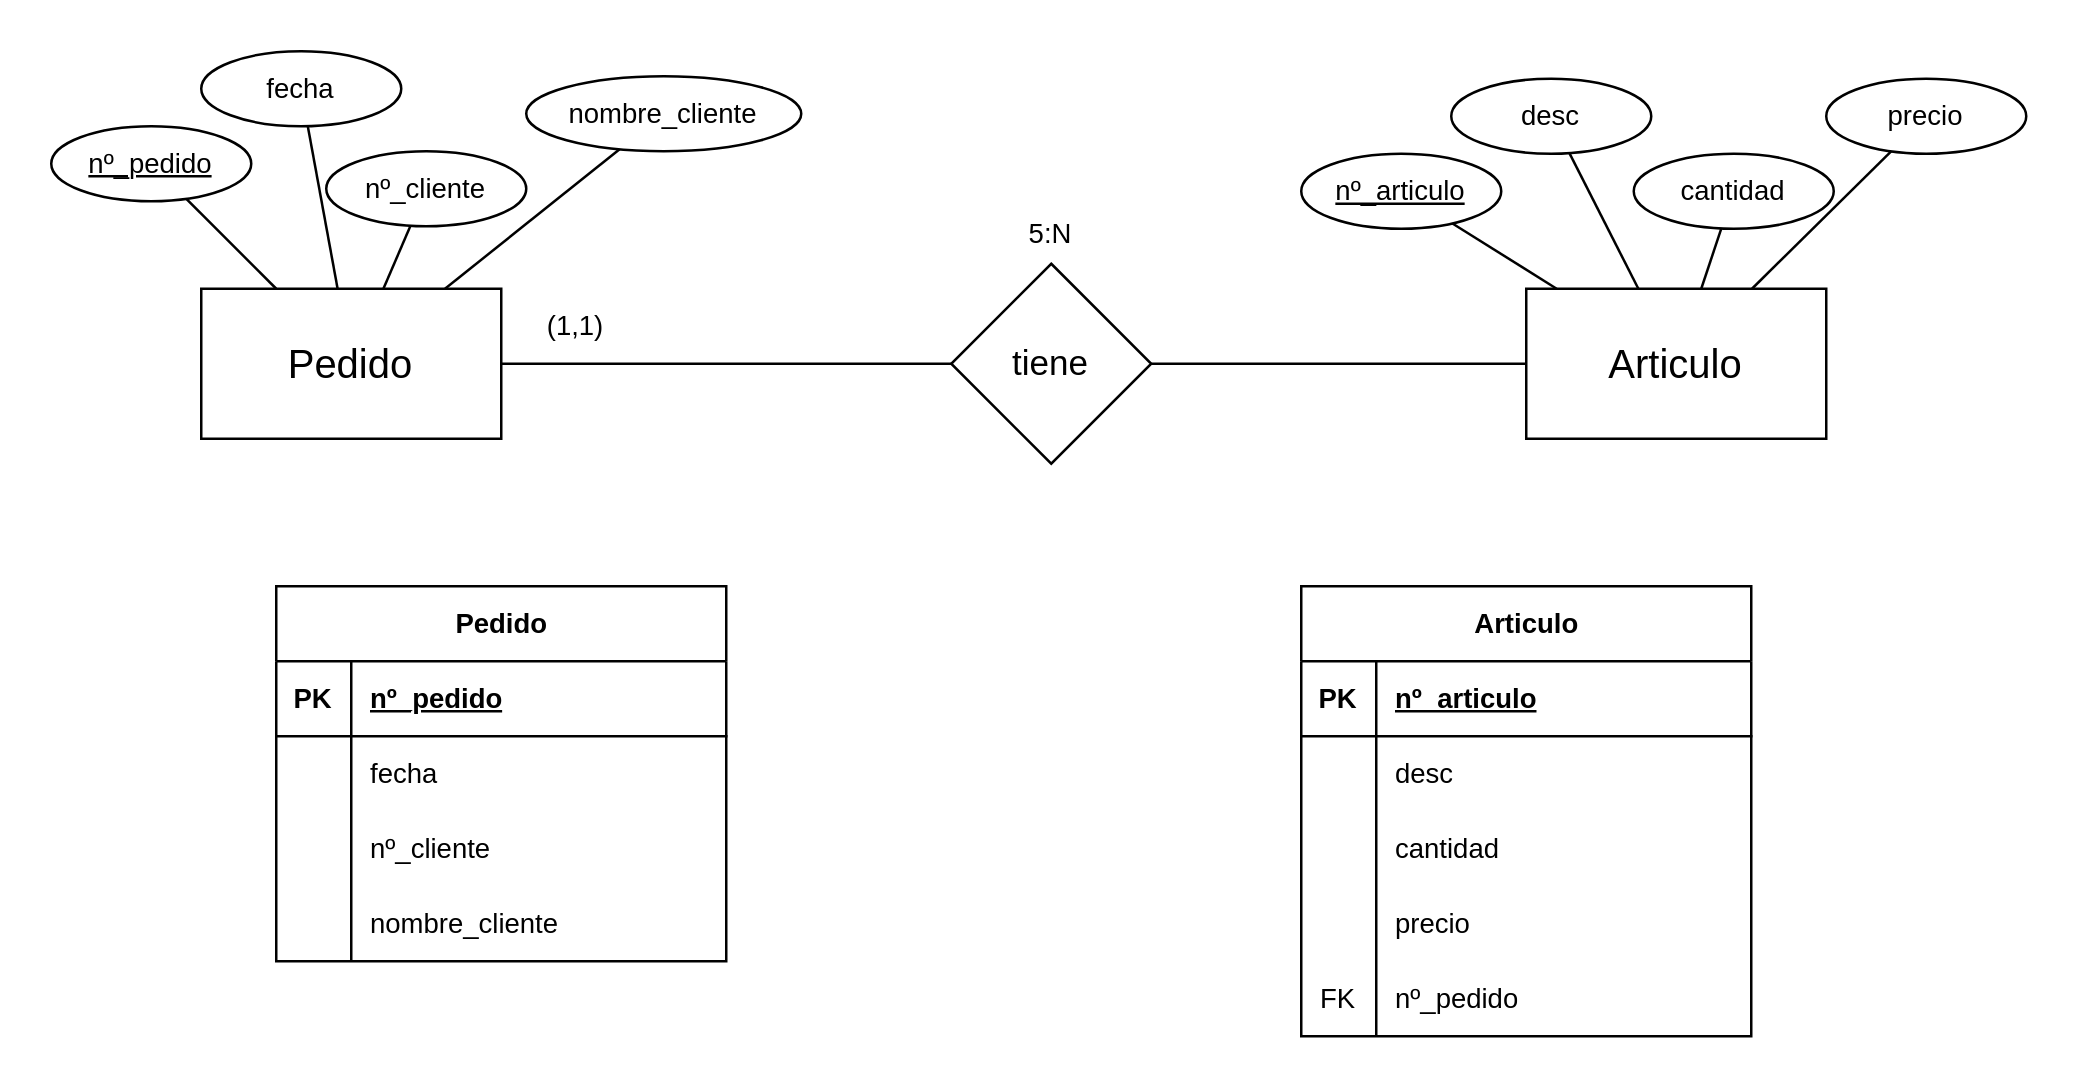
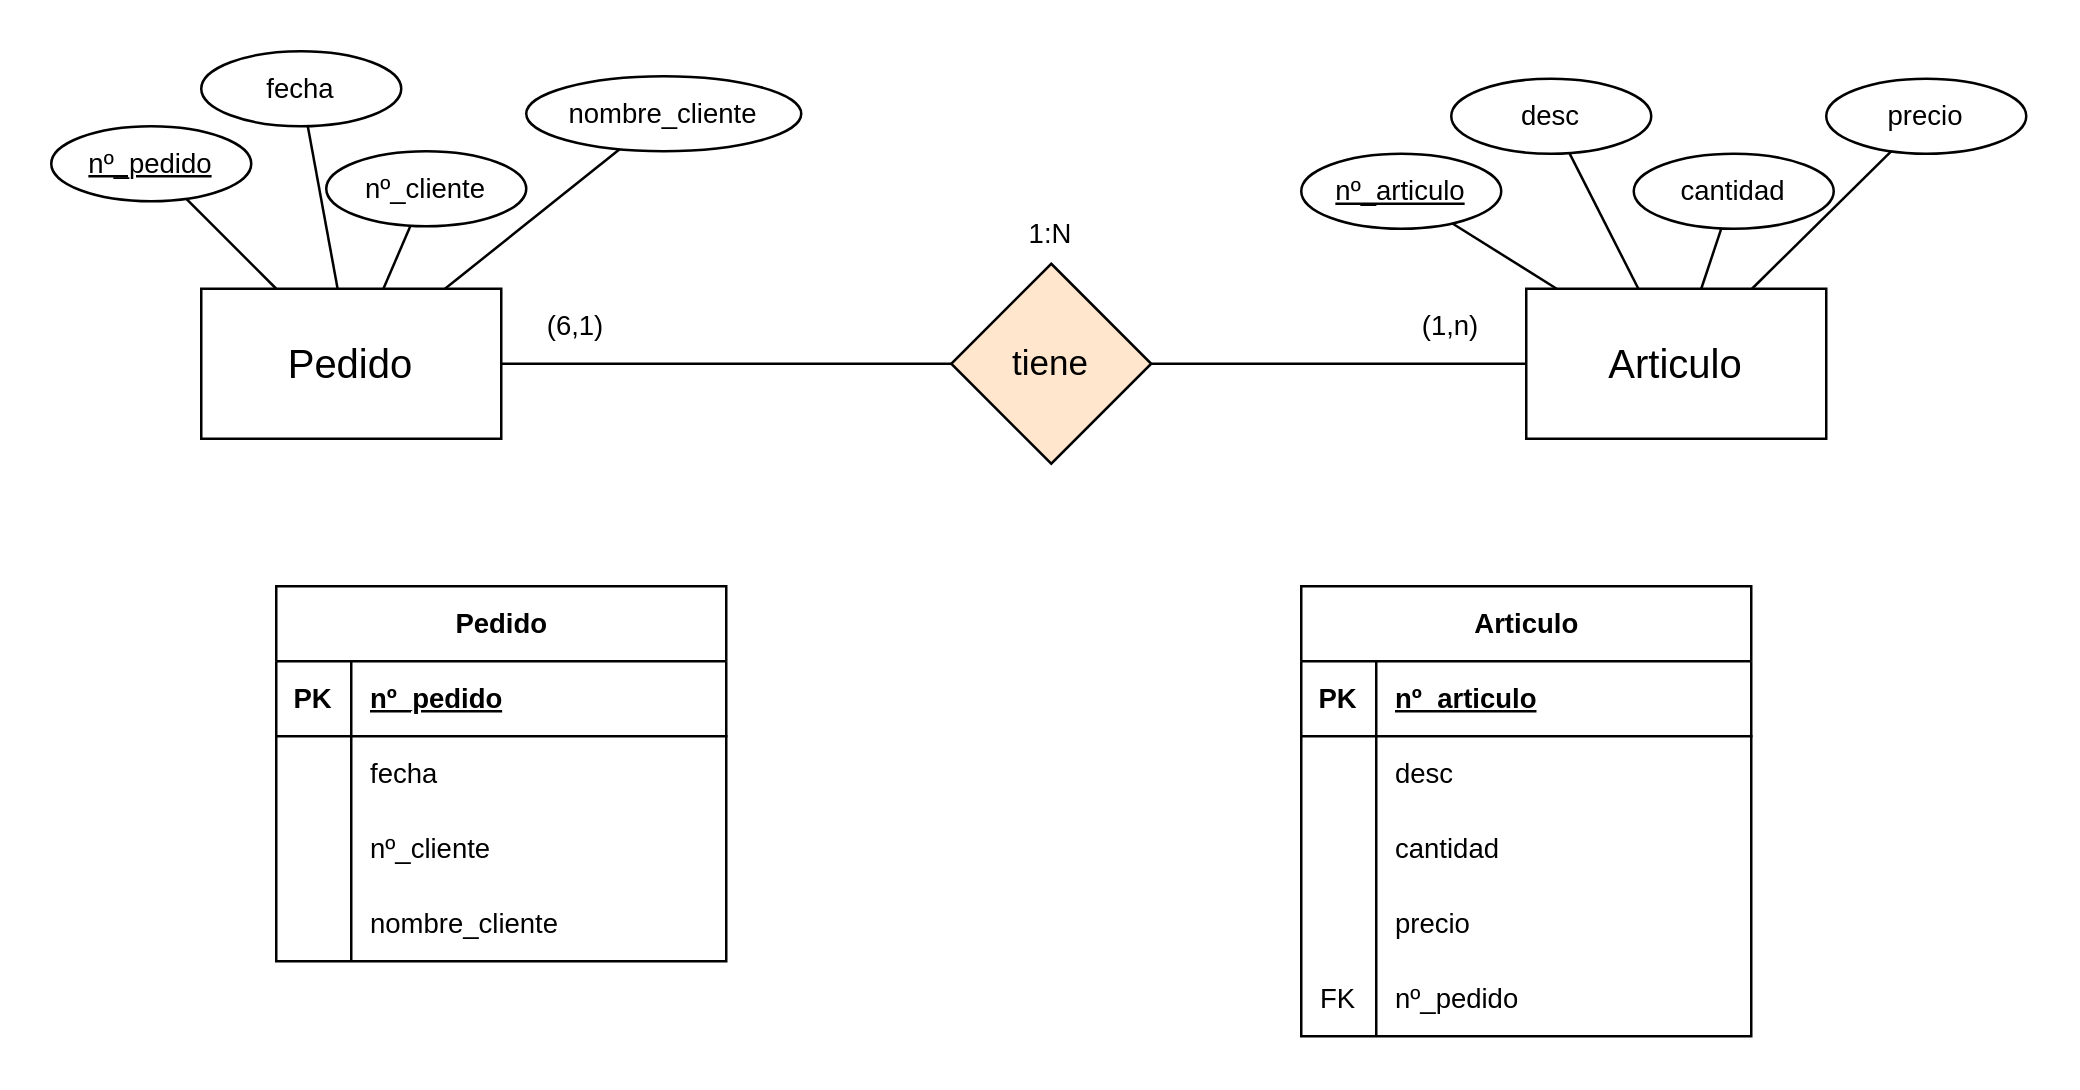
node "5:N": label "5:N" -> "1:N"
node "(1,1)": label "(1,1)" -> "(6,1)"
node "(1,n)": added
node "tiene": fillcolor #ffffff -> #ffe6cc
